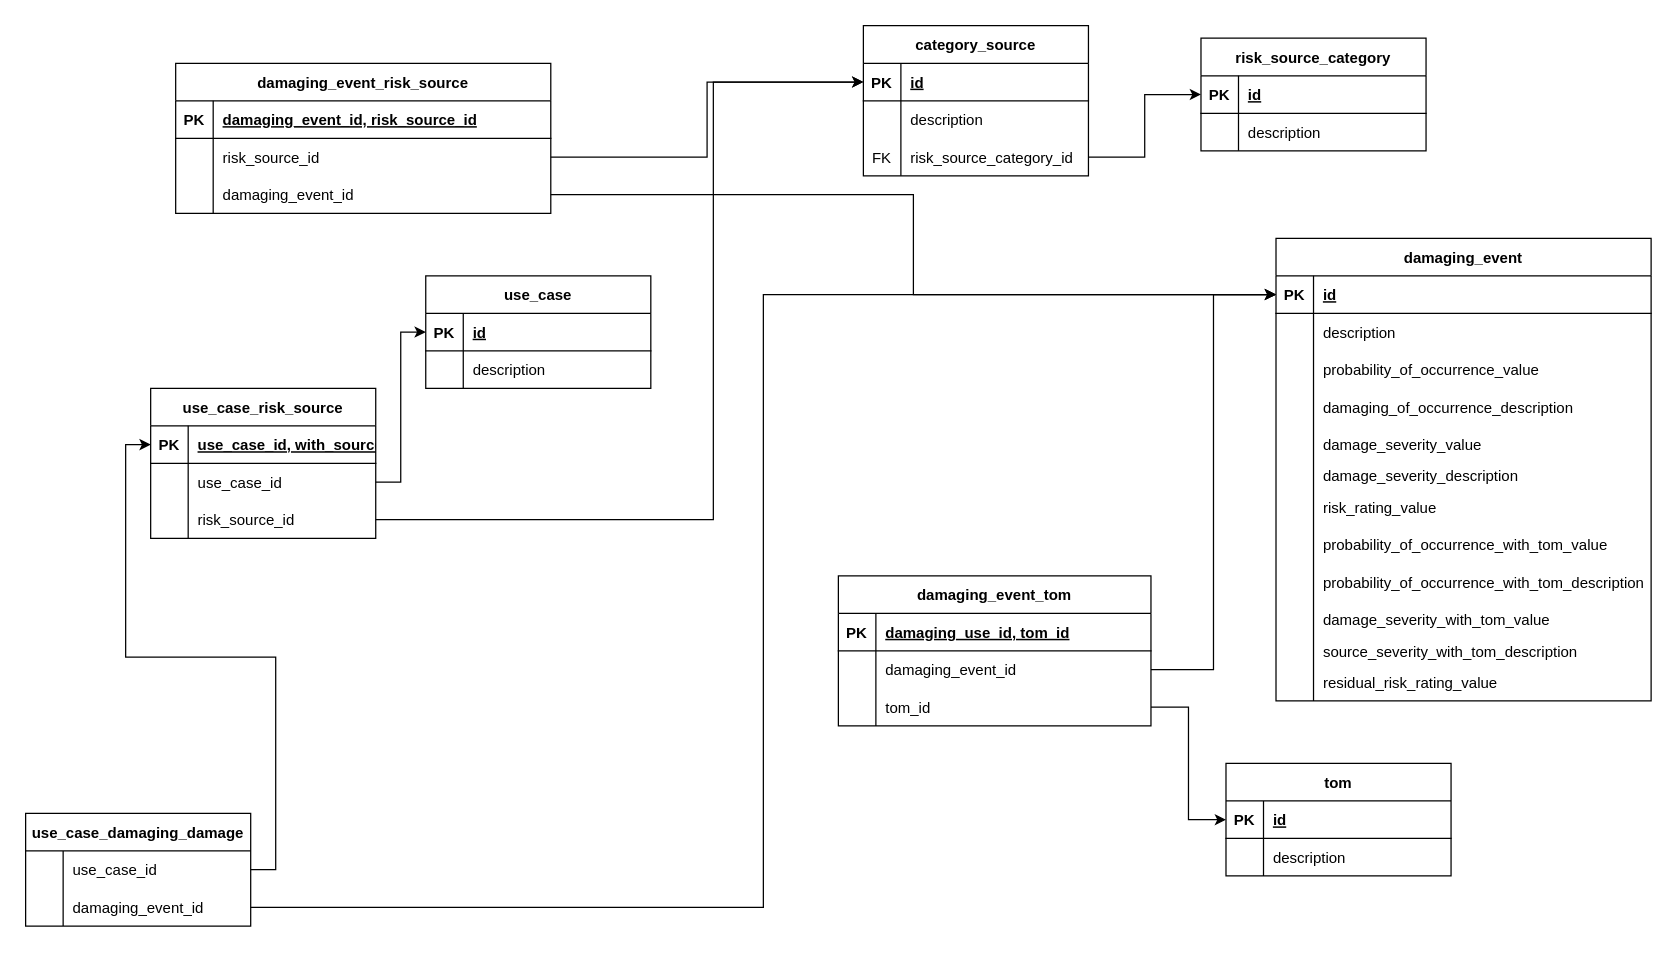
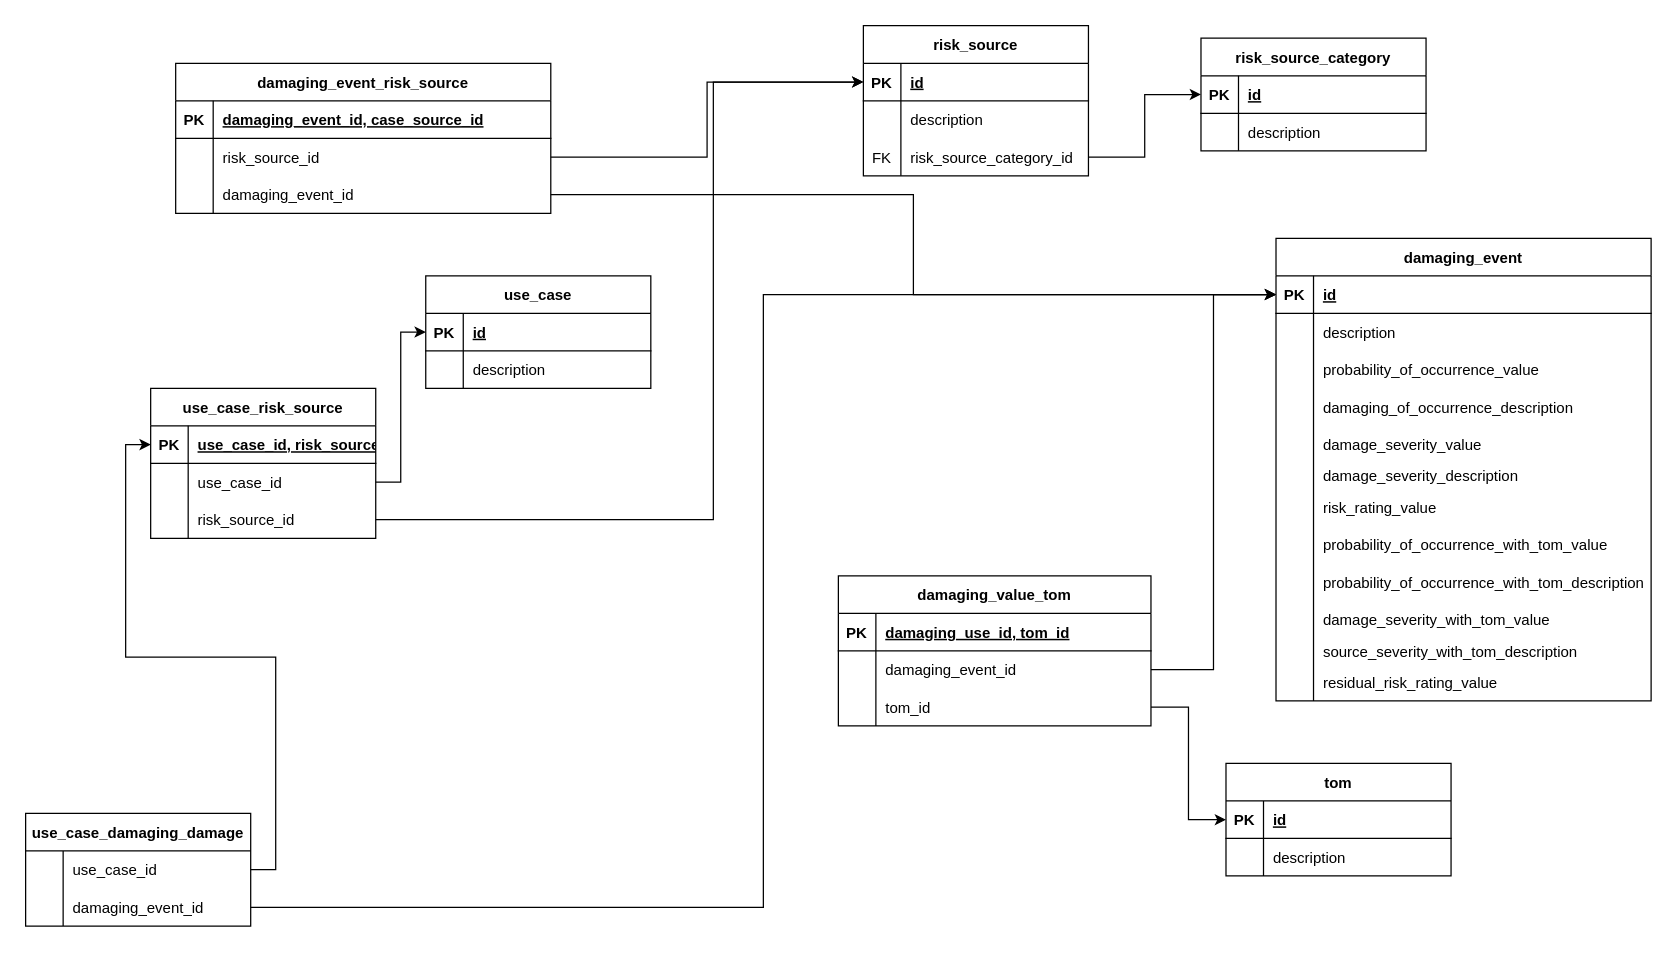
node "category_source": label "category_source" -> "risk_source"
node "damaging_event_id, risk_source_id": label "damaging_event_id, risk_source_id" -> "damaging_event_id, case_source_id"
node "use_case_id, with_source_id": label "use_case_id, with_source_id" -> "use_case_id, risk_source_id"
node "damaging_event_tom": label "damaging_event_tom" -> "damaging_value_tom"
